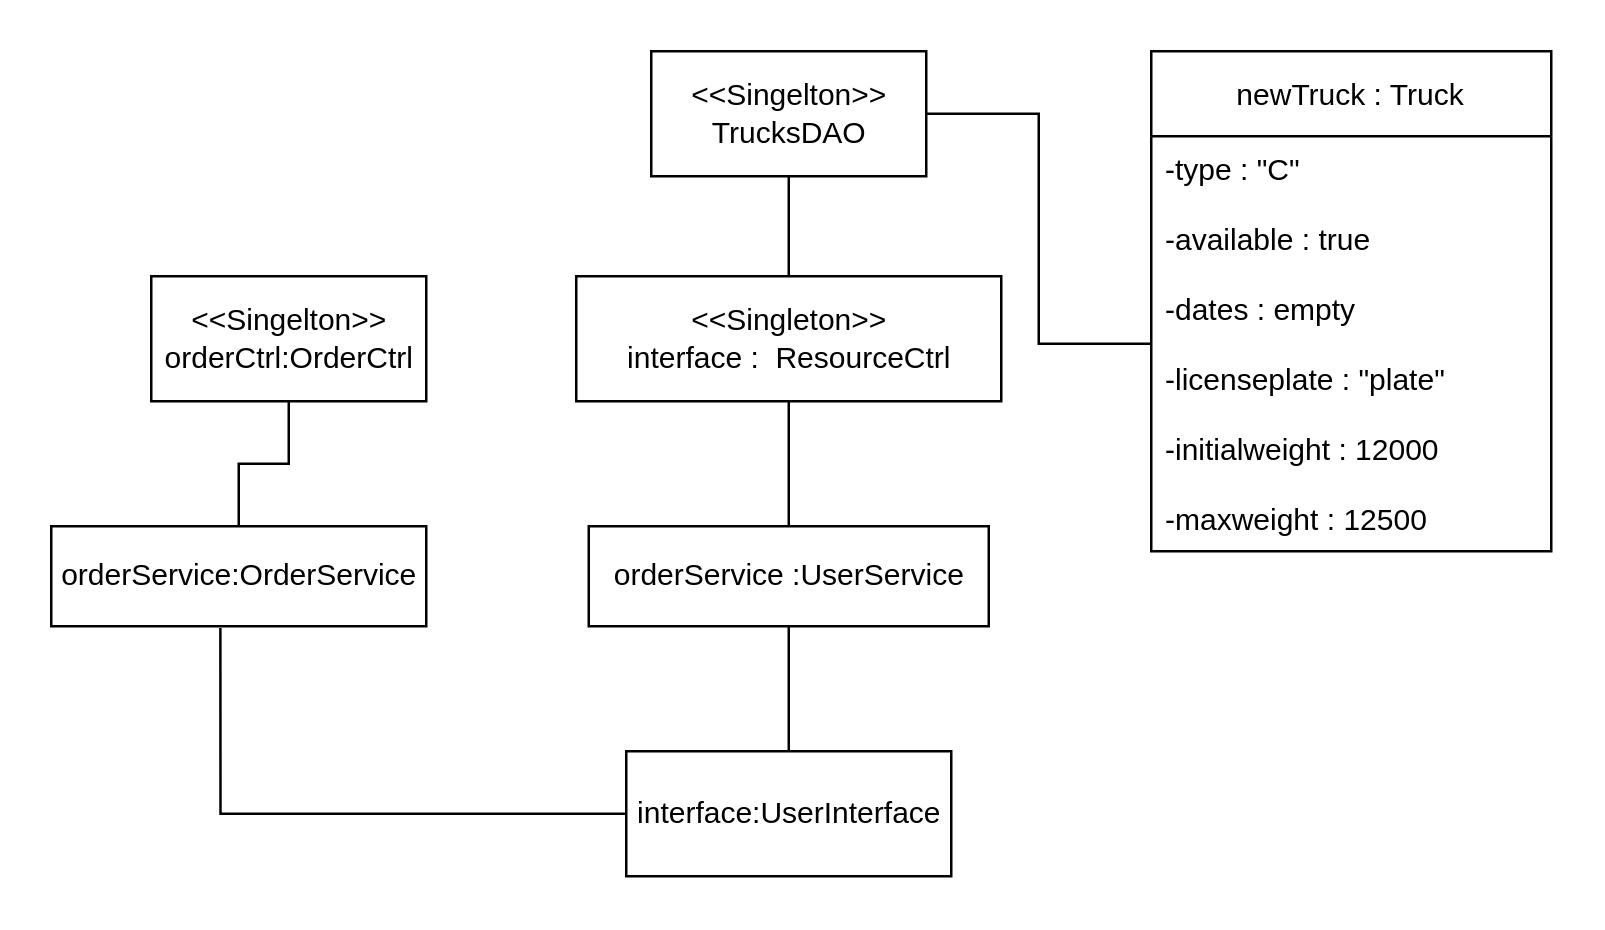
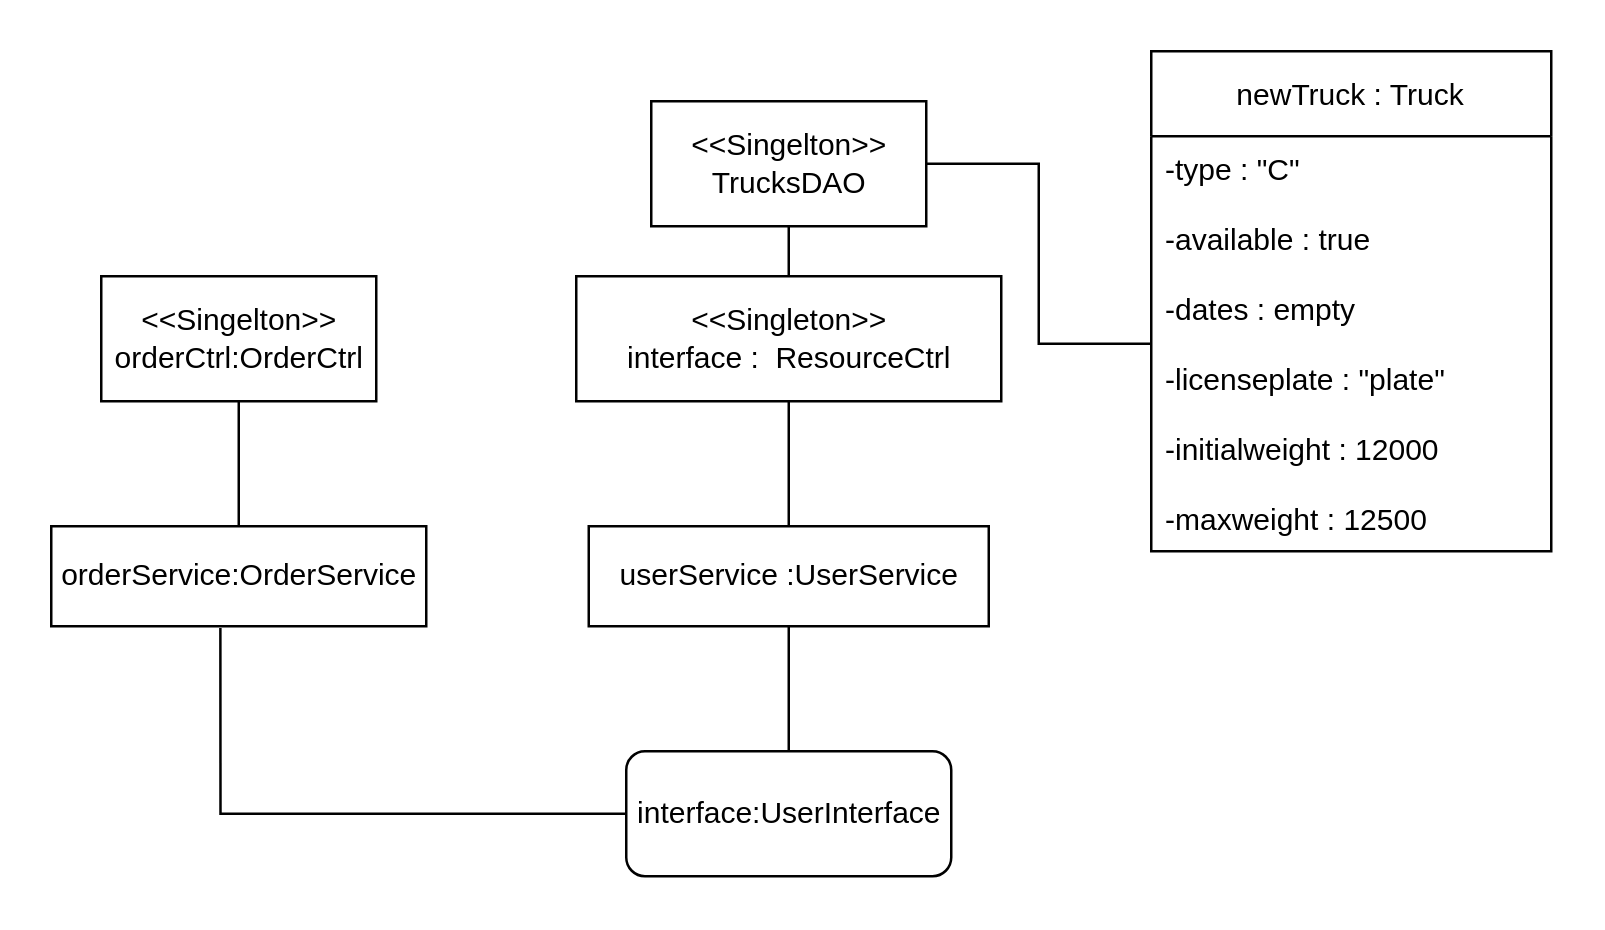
node "<<Singelton>> TrucksDAO": moved (789, 114) -> (789, 164)
node "<<Singelton>> orderCtrl:OrderCtrl": moved (289, 339) -> (239, 339)
node "orderService :UserService": label "orderService :UserService" -> "userService :UserService"
node "interface:UserInterface": shape rectangle -> rounded rectangle
